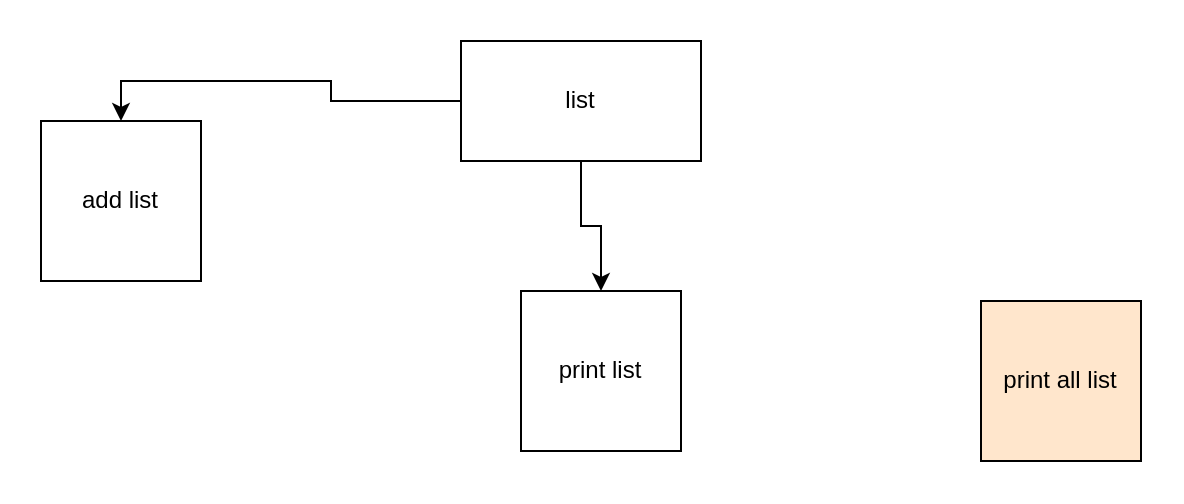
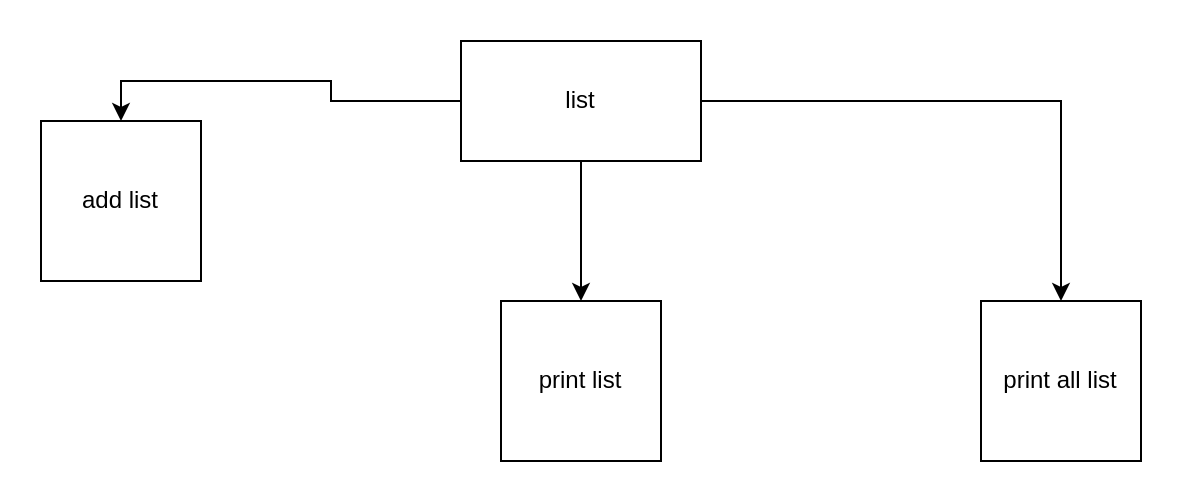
edge "list" -> "print all list": added
node "print list": moved (601, 371) -> (581, 381)
node "print all list": fillcolor #ffe6cc -> #ffffff
